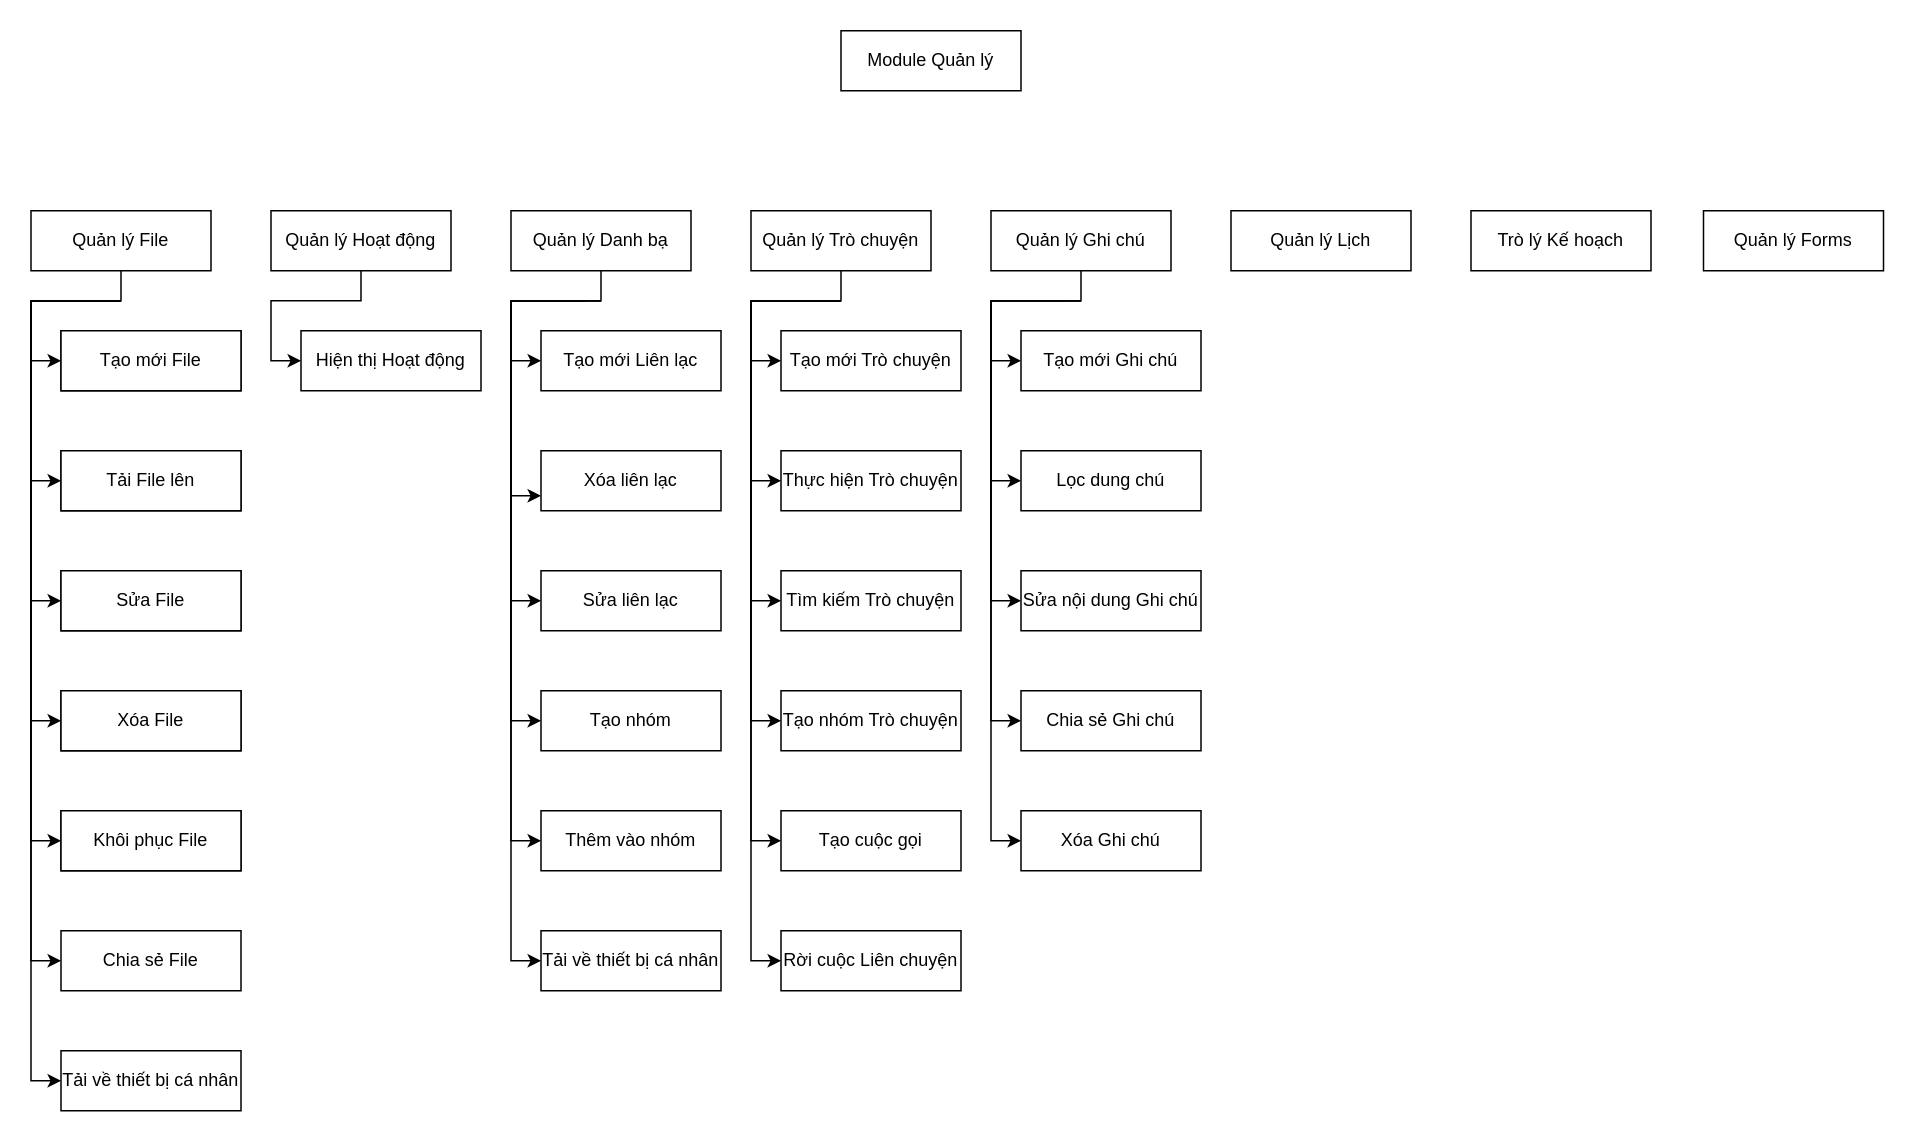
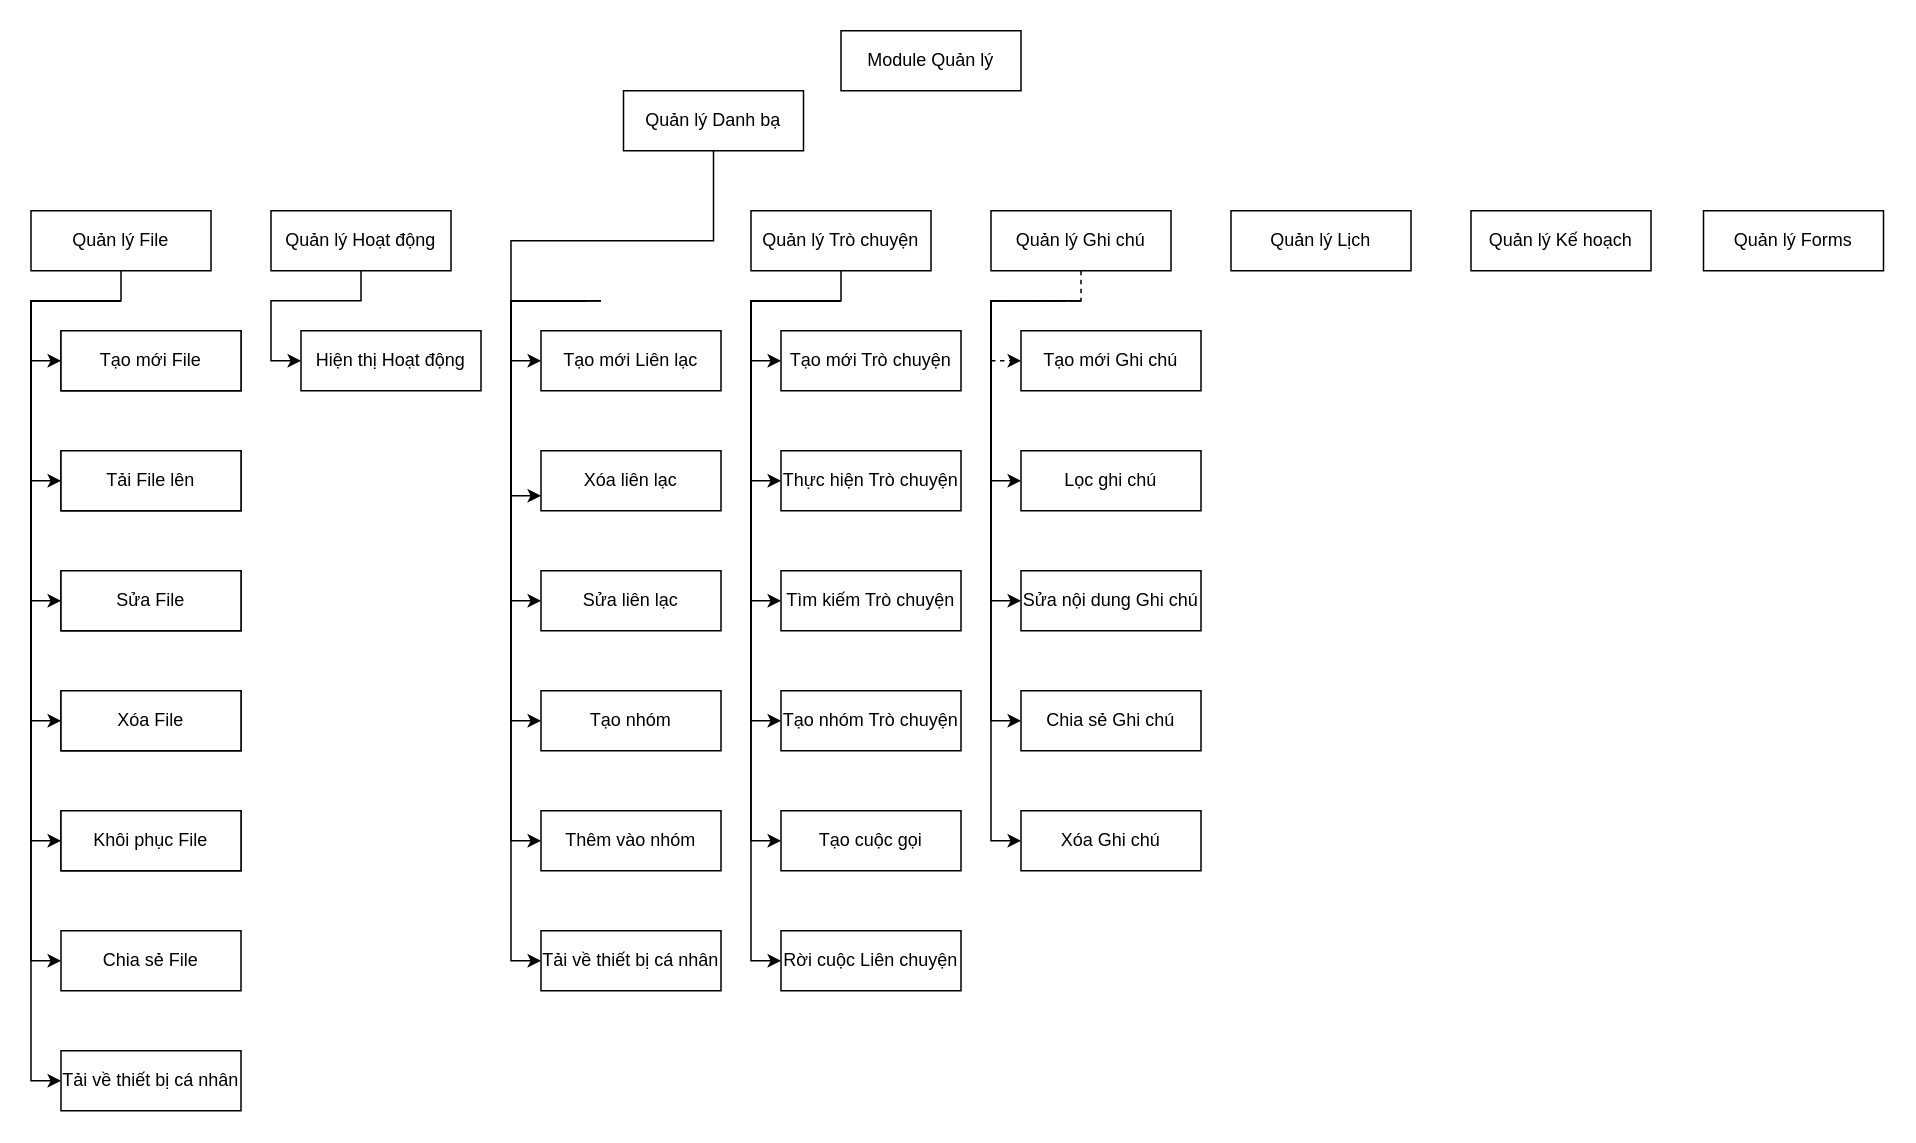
node "Quản lý Danh bạ": moved (601, 241) -> (713, 121)
node "Trò lý Kế hoạch": label "Trò lý Kế hoạch" -> "Quản lý Kế hoạch"
edge "Quản lý Ghi chú" -> "Tạo mới Ghi chú": style solid -> dashed
node "Lọc dung chú": label "Lọc dung chú" -> "Lọc ghi chú"
